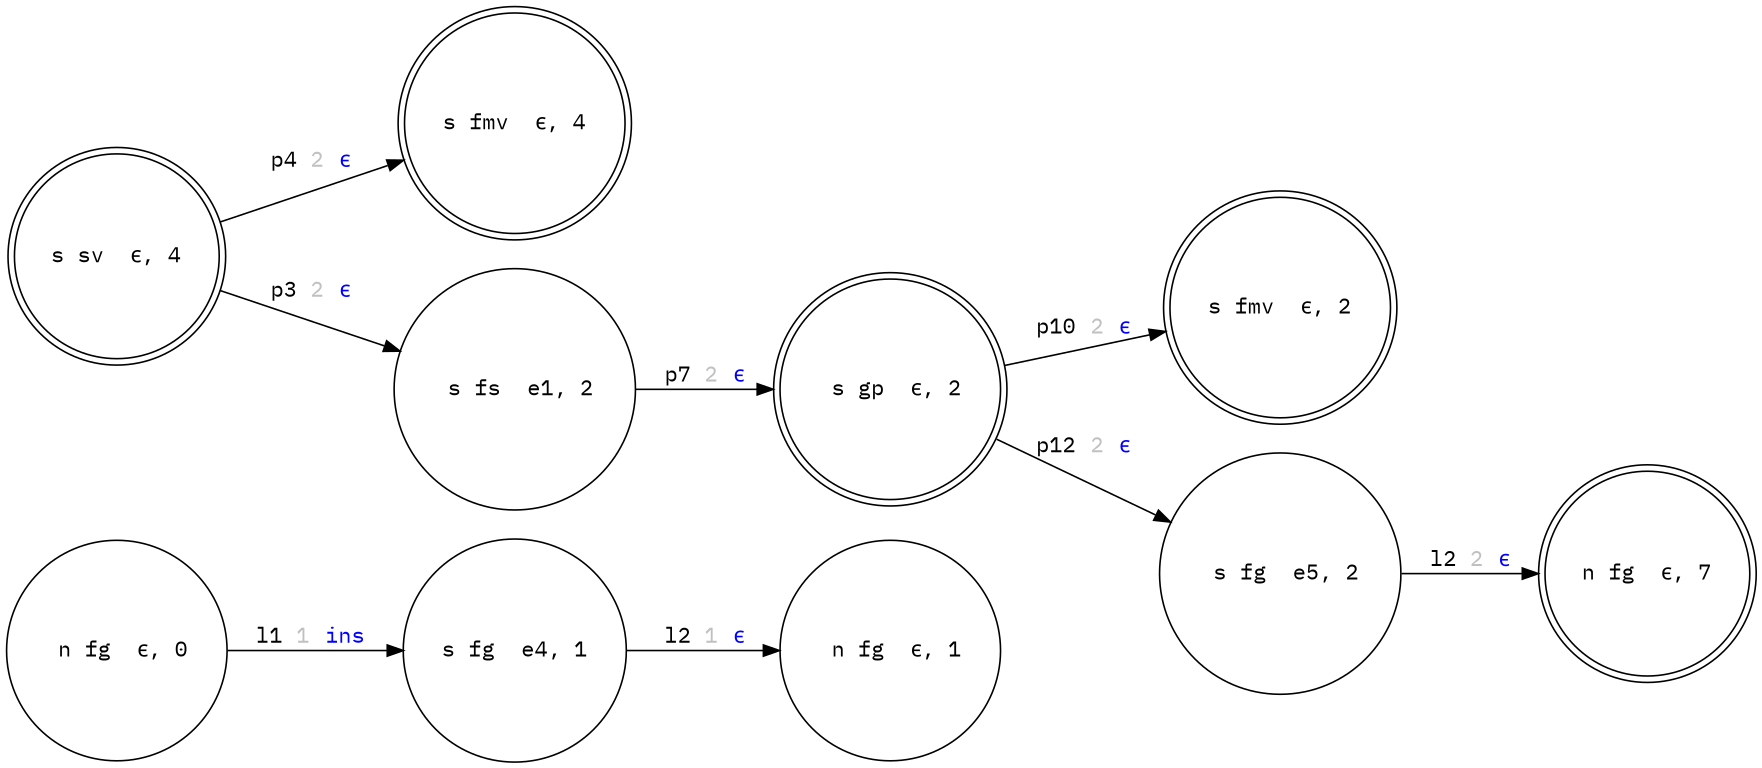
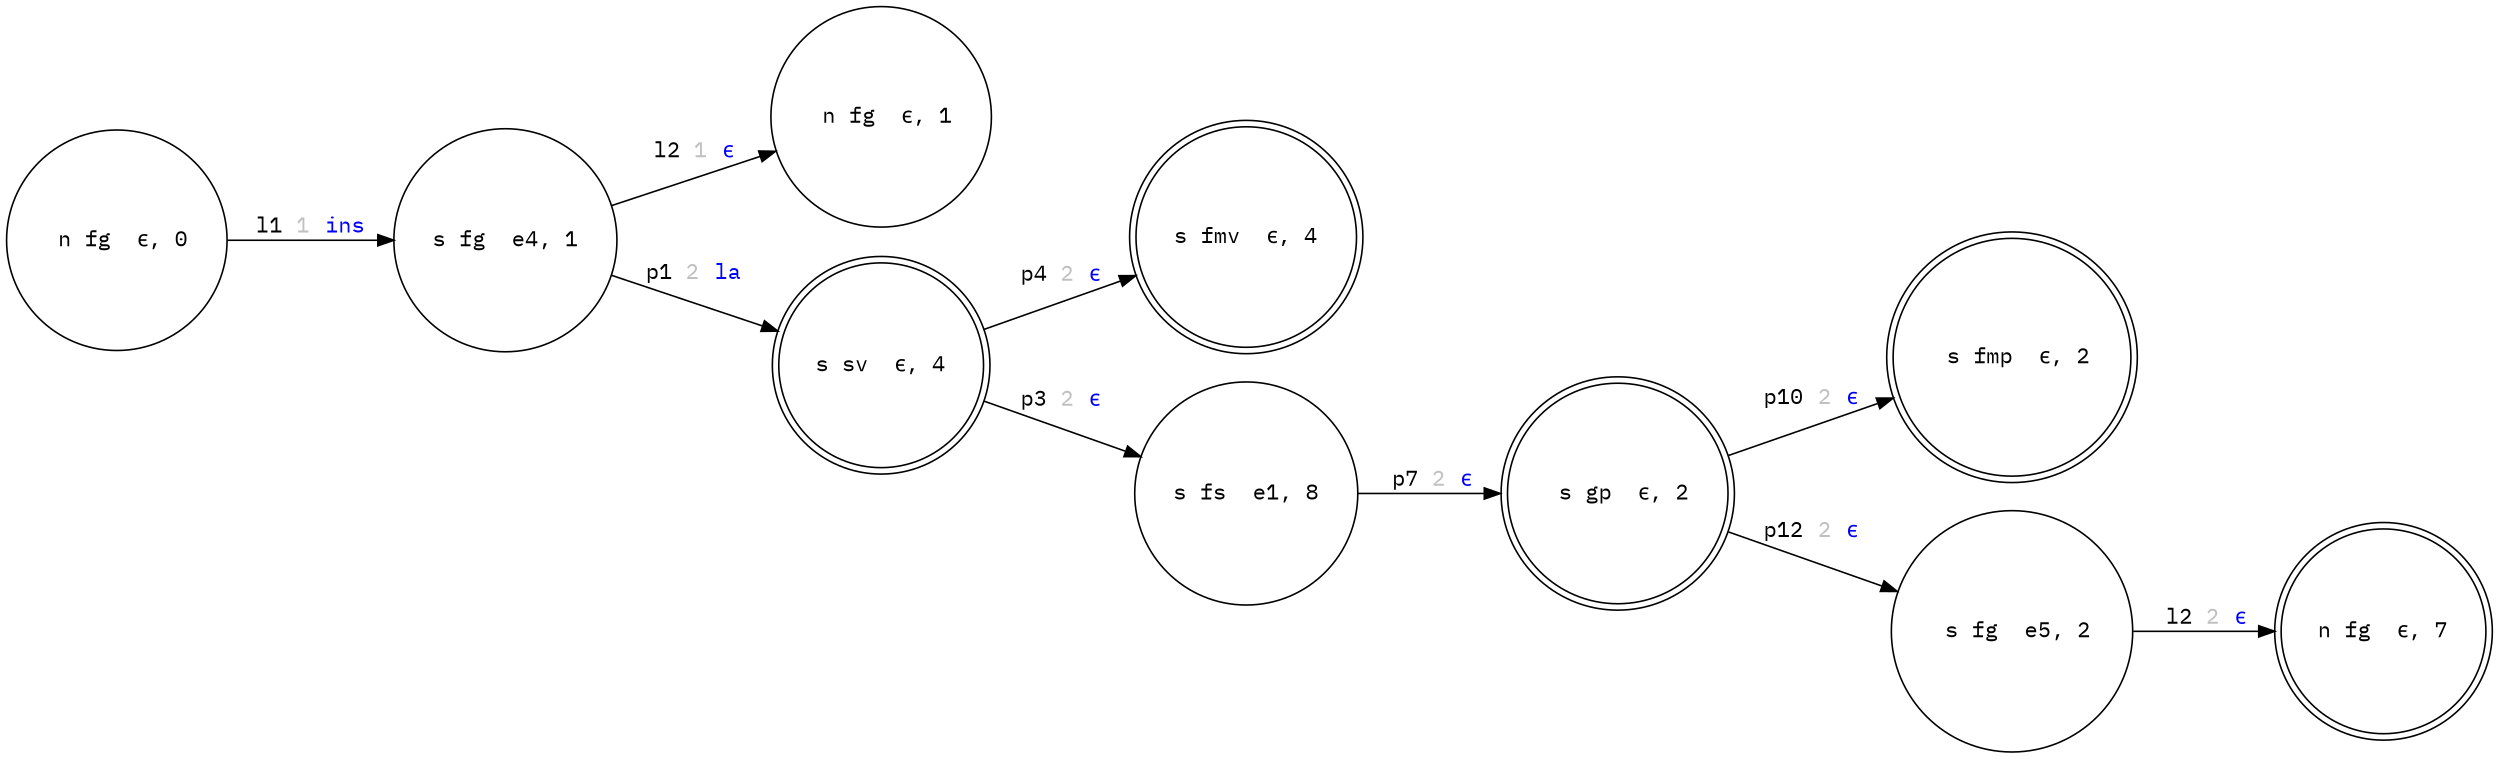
edge "s fg  e4, 1" -> "s sv  ϵ, 4": added, label "p1 2 la"
node "s fmv  ϵ, 2": label "s fmv  ϵ, 2" -> "s fmp  ϵ, 2"
node "s fs  e1, 2": label "s fs  e1, 2" -> "s fs  e1, 8"
